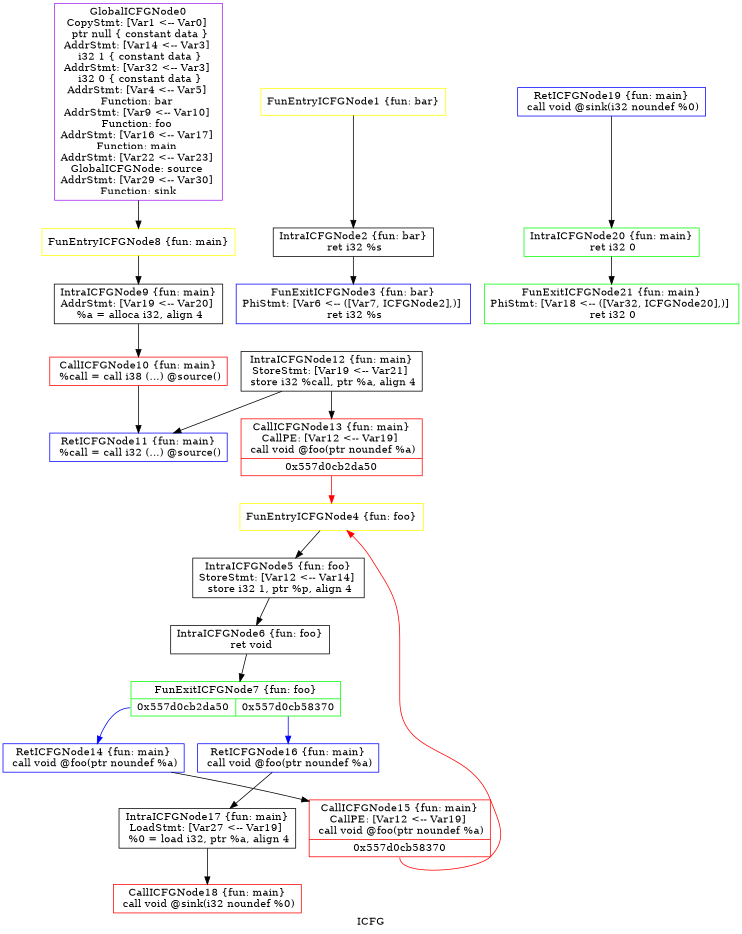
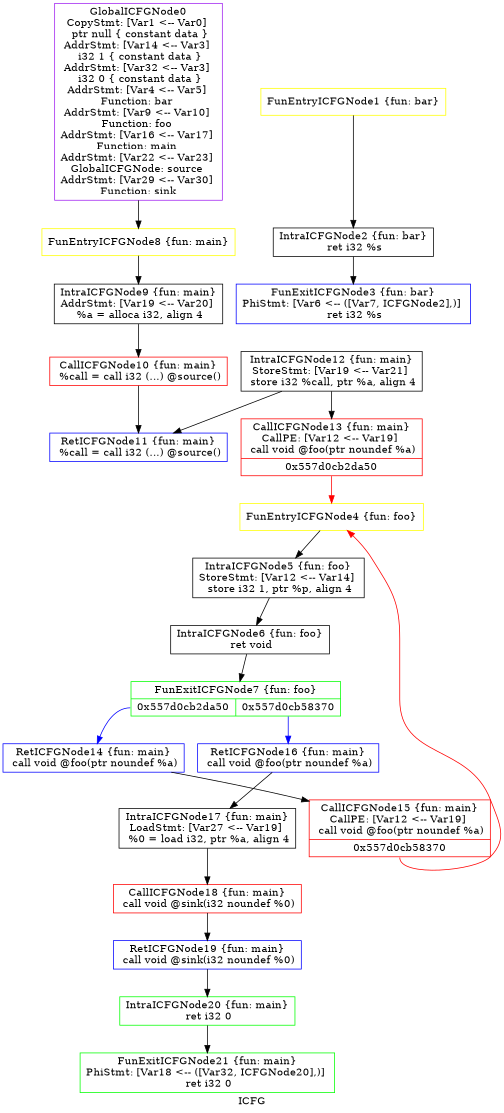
node "CallICFGNode10 {fun: main}": text "%call = call i38 (...) @source()" -> "%call = call i32 (...) @source()"
edge "CallICFGNode18 {fun: main}" -> "RetICFGNode19 {fun: main}": added
